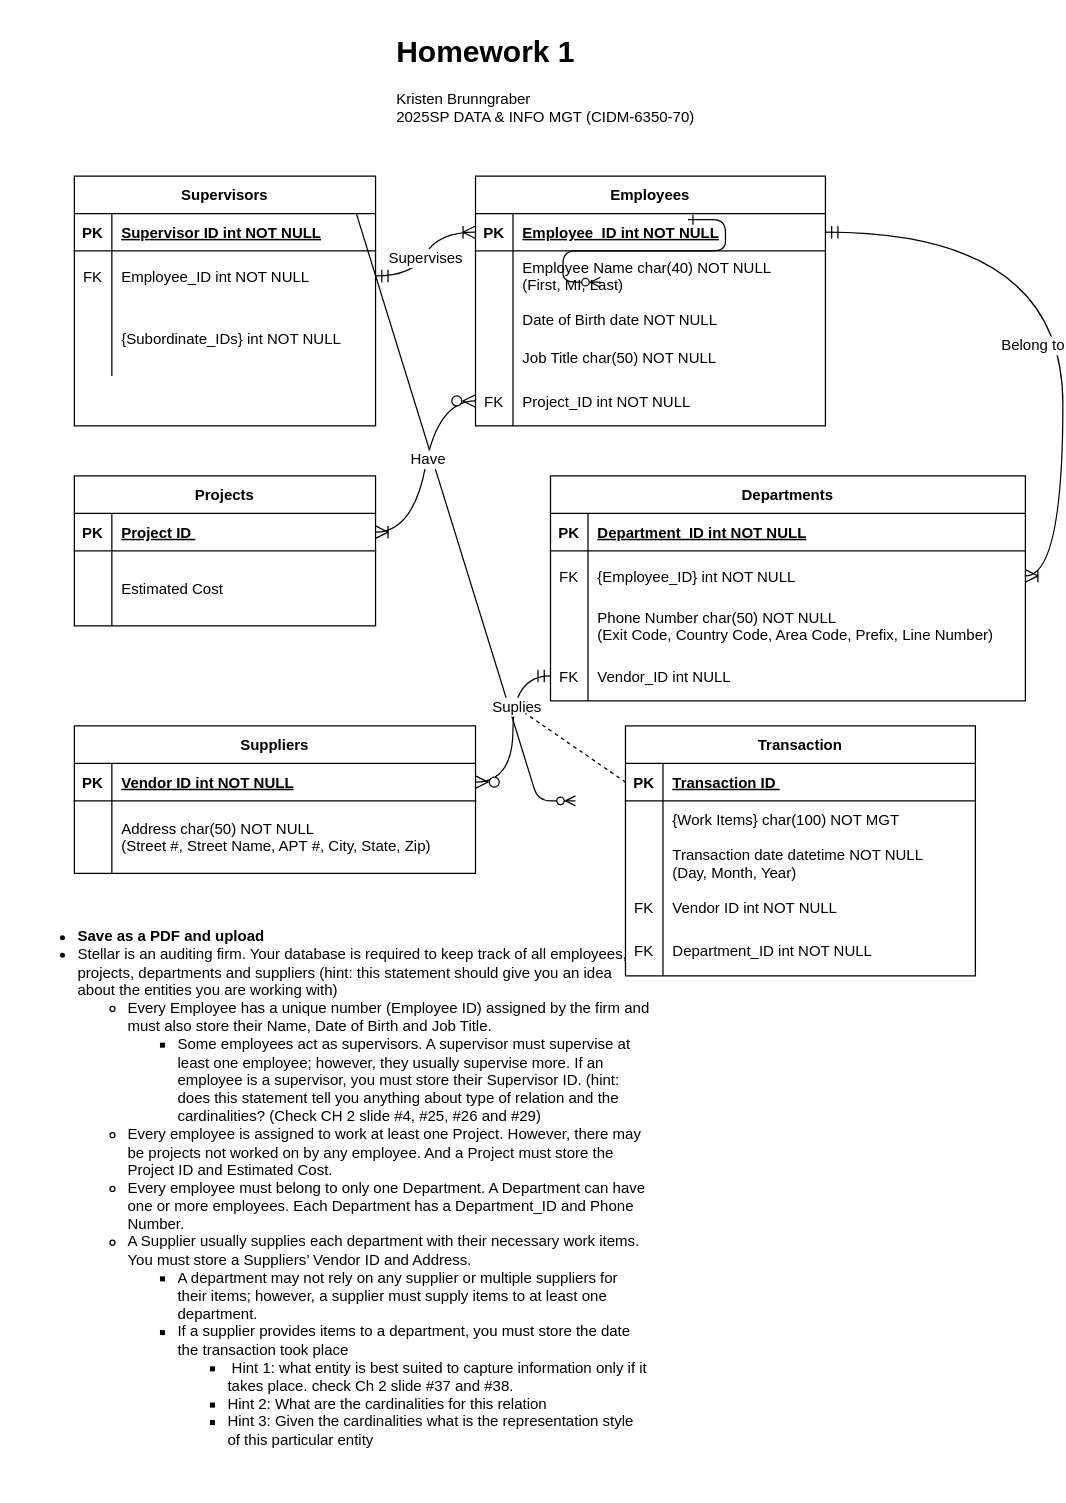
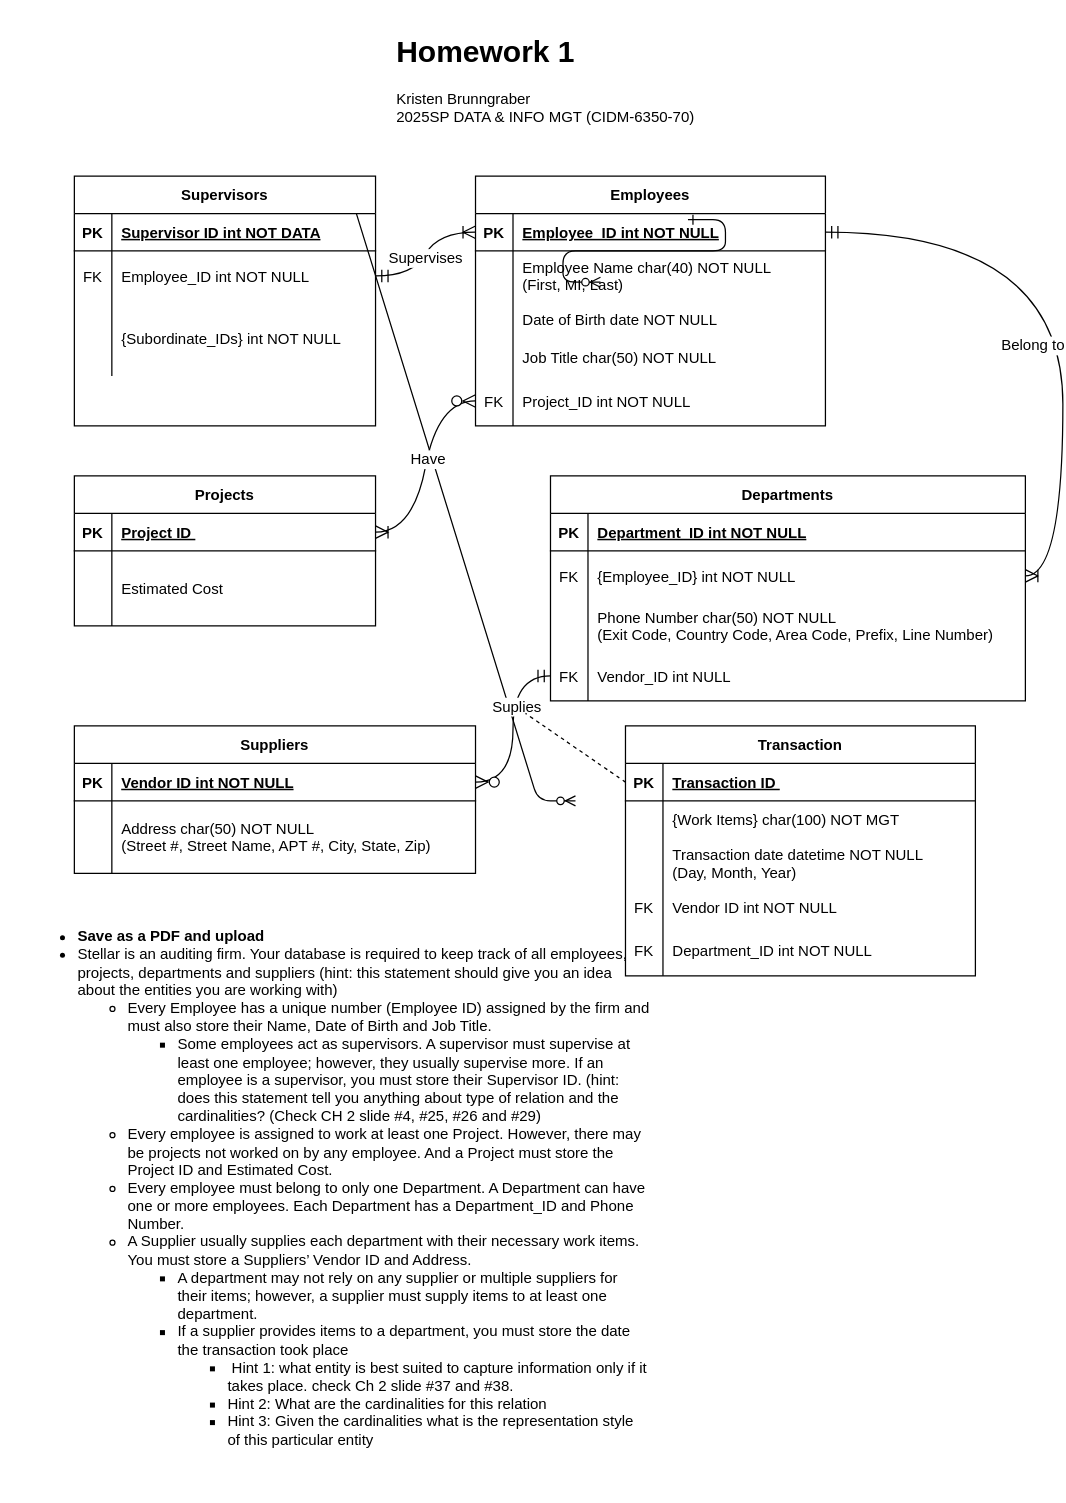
node "Supervisor ID int NOT NULL": label "Supervisor ID int NOT NULL" -> "Supervisor ID int NOT DATA"
